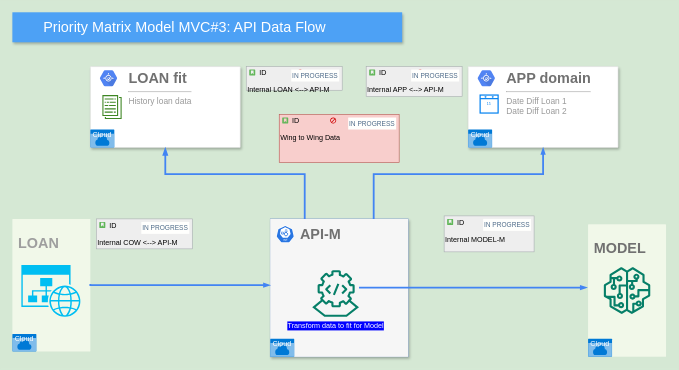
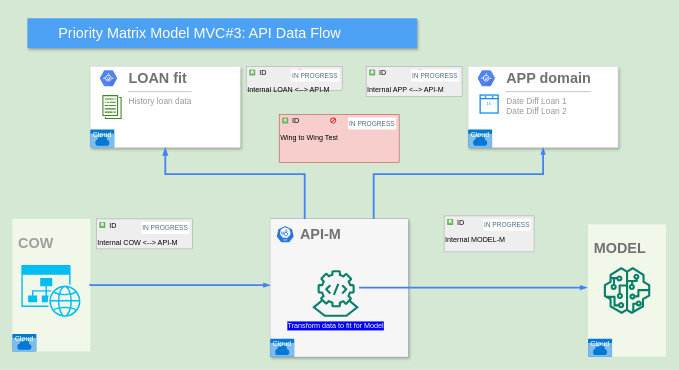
node "Priority Matrix Model MVC#3: API Data Flow": moved (207, 27) -> (222, 33)
node "Wing to Wing Data": label "Wing to Wing Data" -> "Wing to Wing Test"
node "LOAN": label "LOAN" -> "COW"
